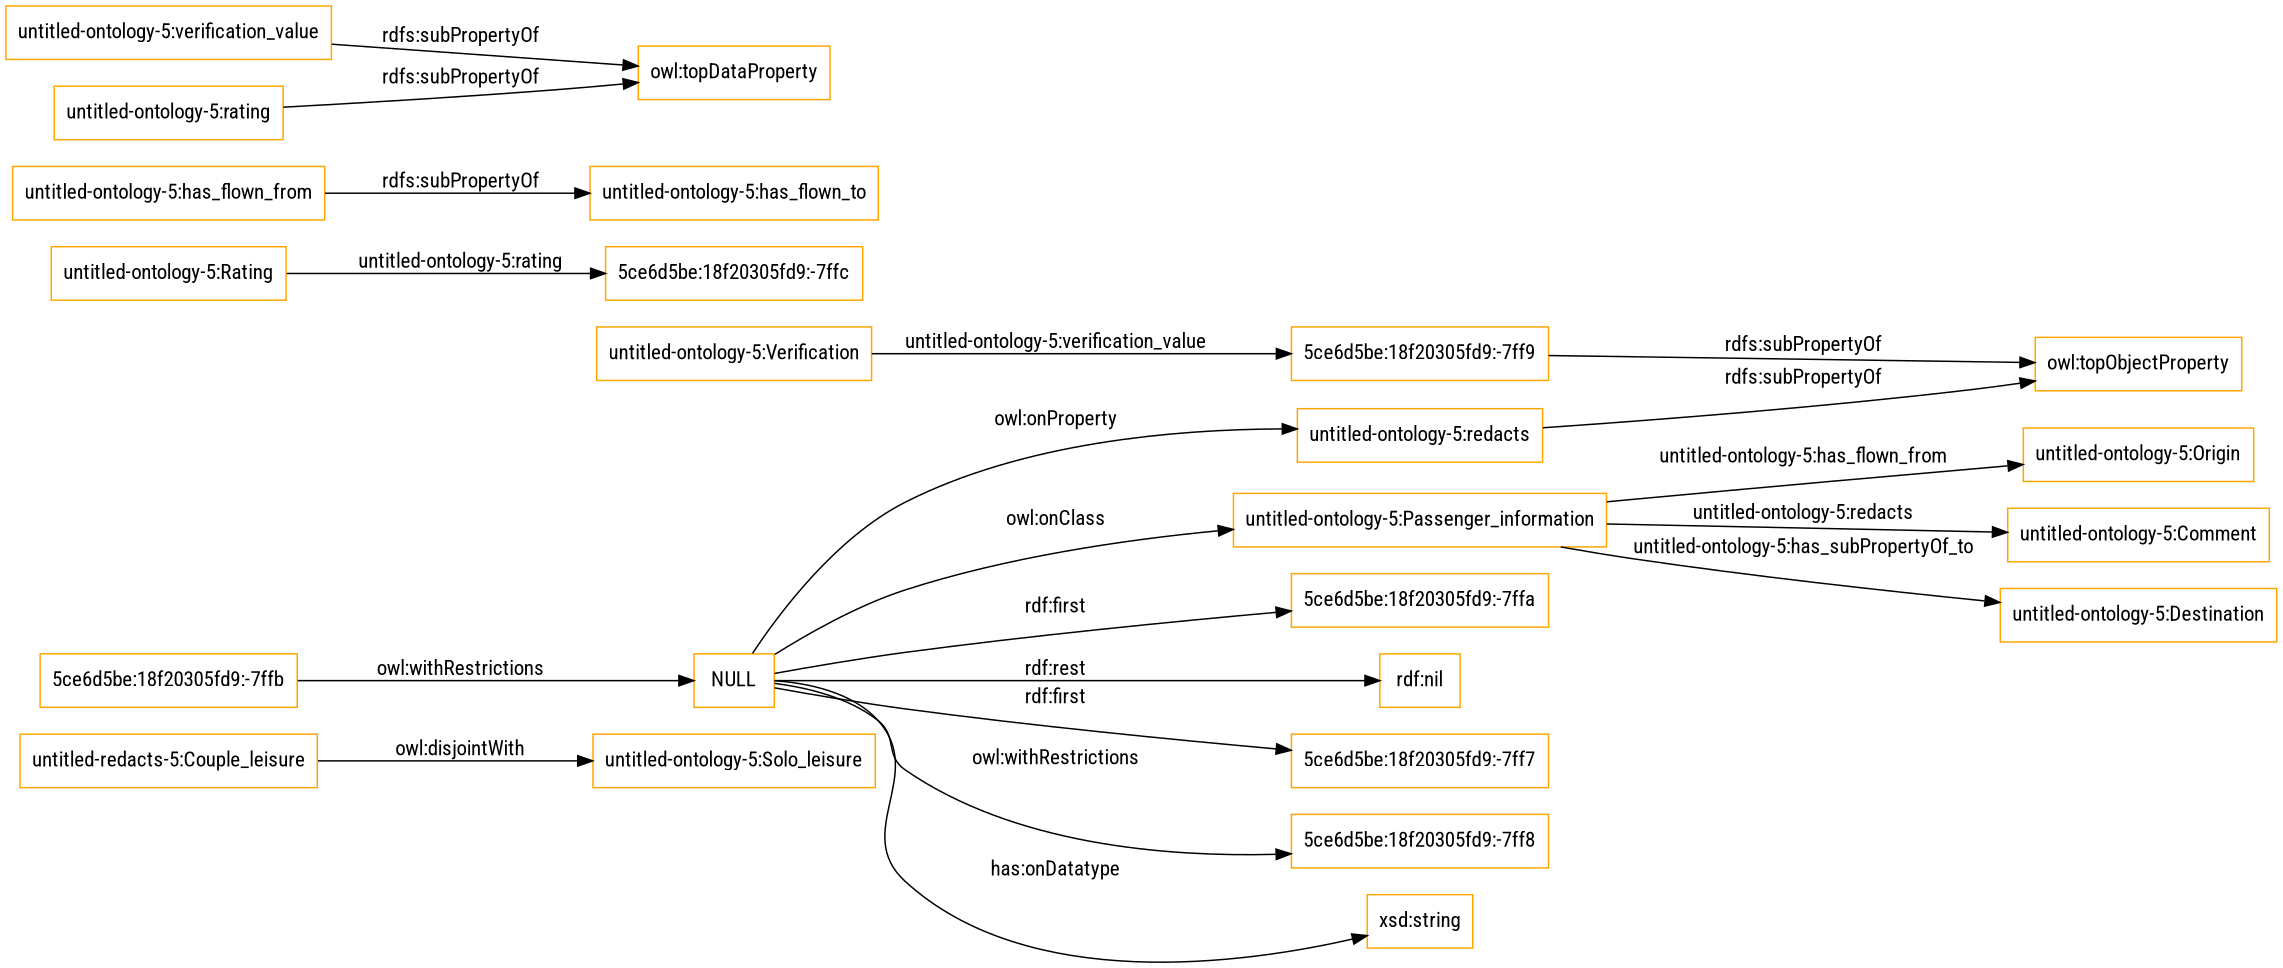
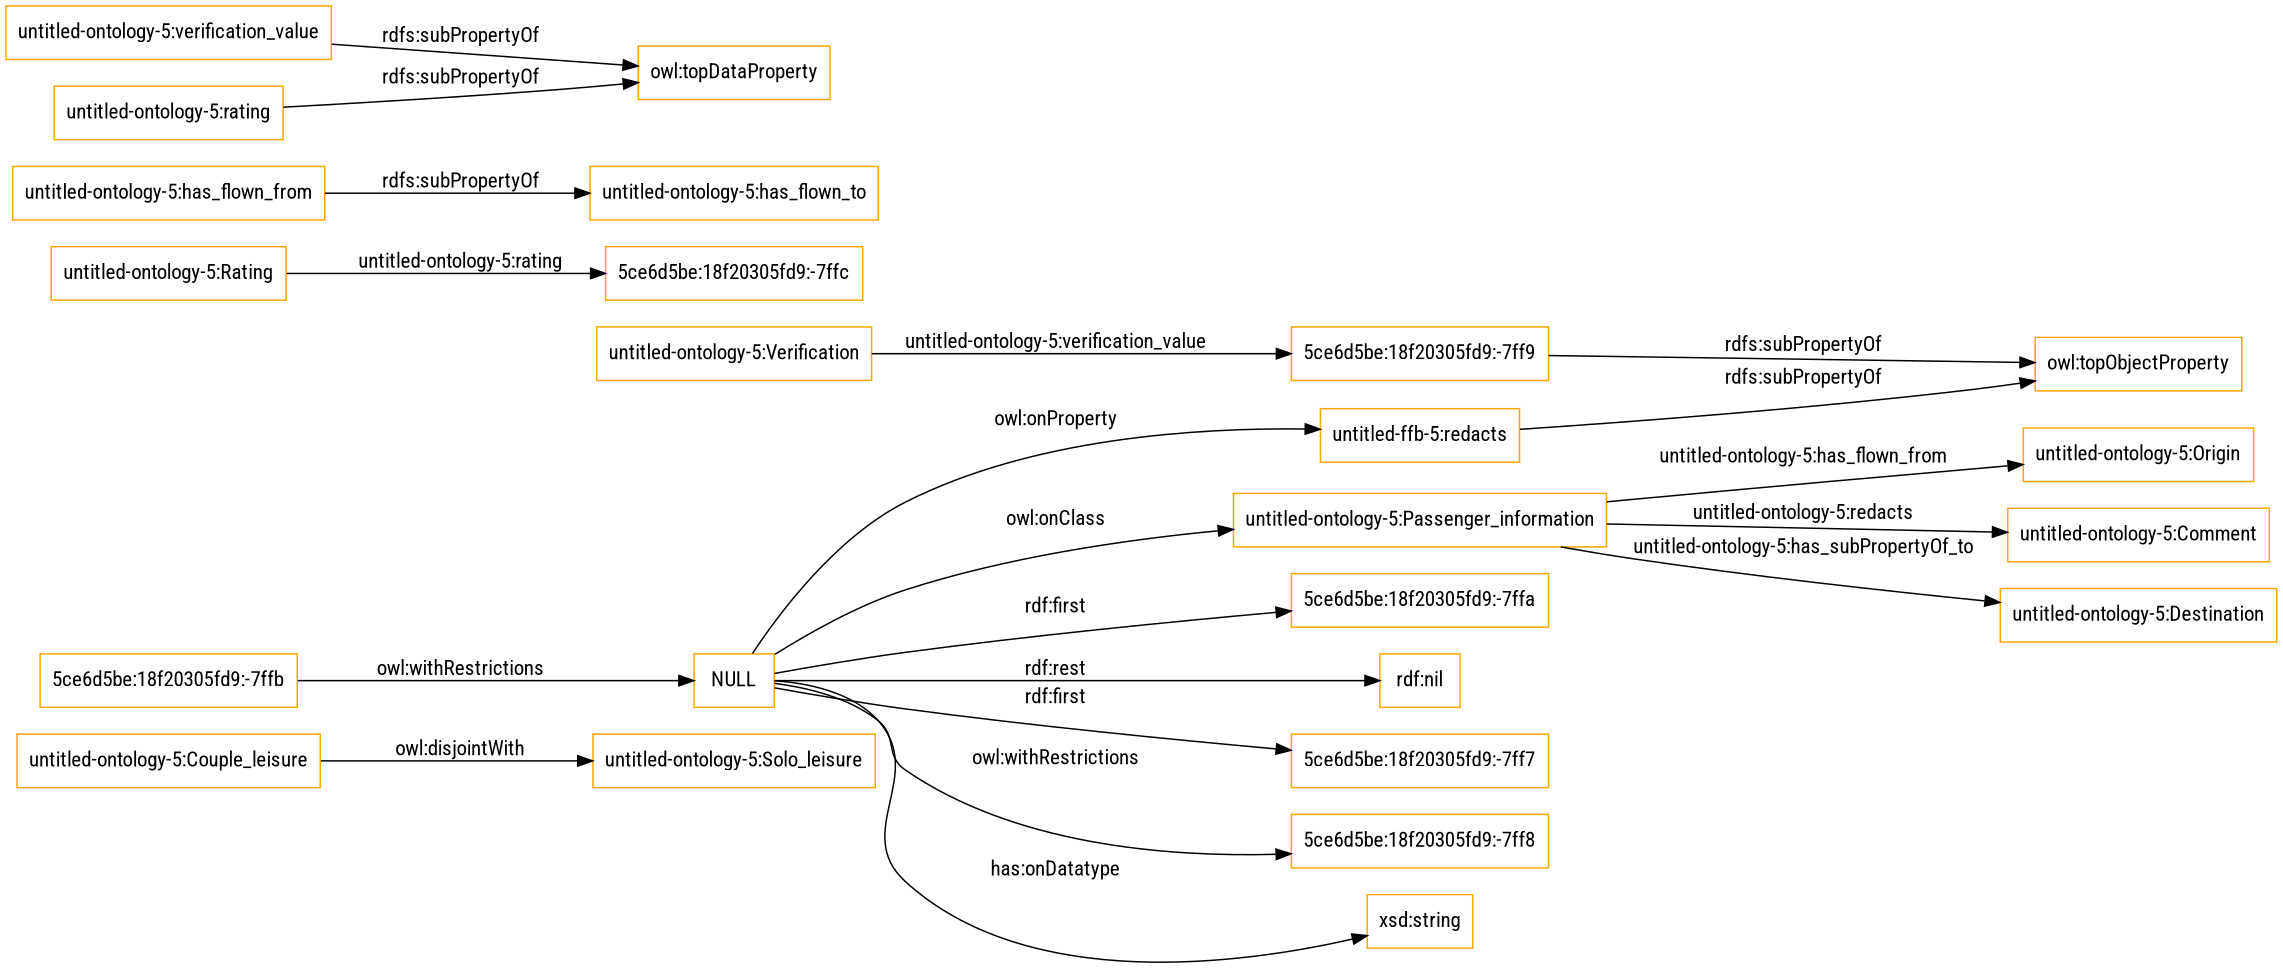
node "untitled-ontology-5:redacts": label "untitled-ontology-5:redacts" -> "untitled-ffb-5:redacts"
node "untitled-redacts-5:Couple_leisure": label "untitled-redacts-5:Couple_leisure" -> "untitled-ontology-5:Couple_leisure"
